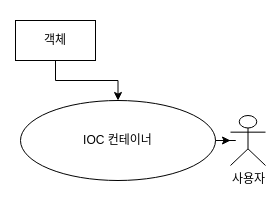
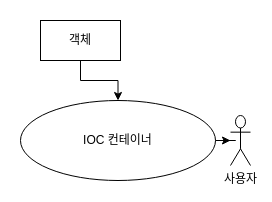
node "객체": moved (56, 41) -> (81, 41)
node "사용자": size 35x50 -> 20x50
